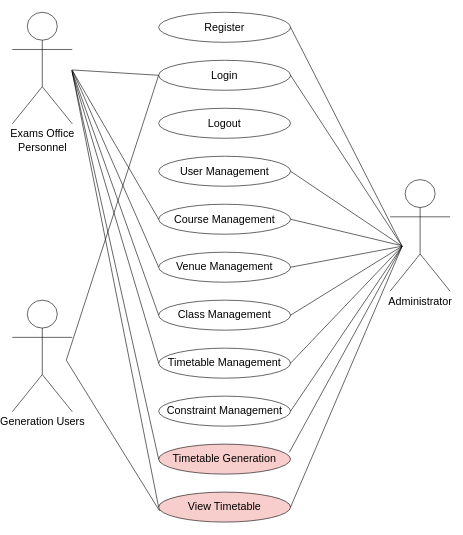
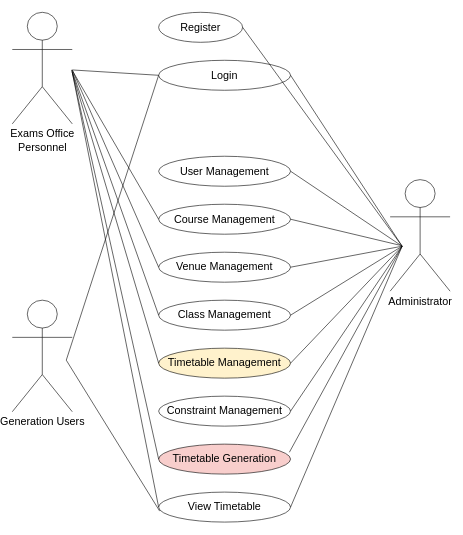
node "Register": size 132x30 -> 84x30
node "Logout": removed
node "Timetable Management": fillcolor #ffffff -> #fff2cc
node "View Timetable": fillcolor #f8cecc -> #ffffff
